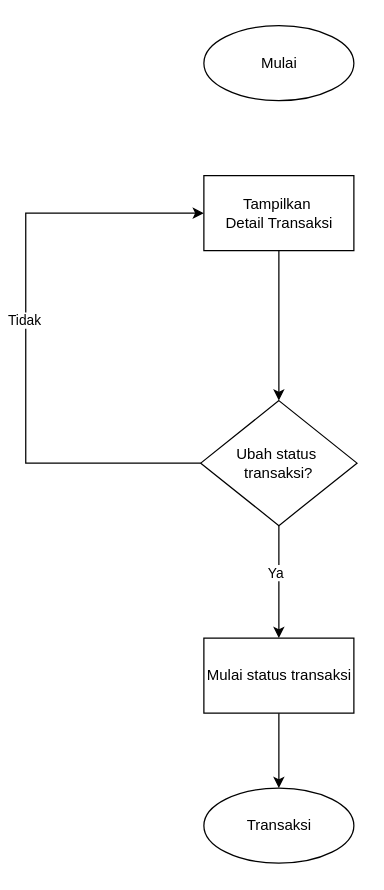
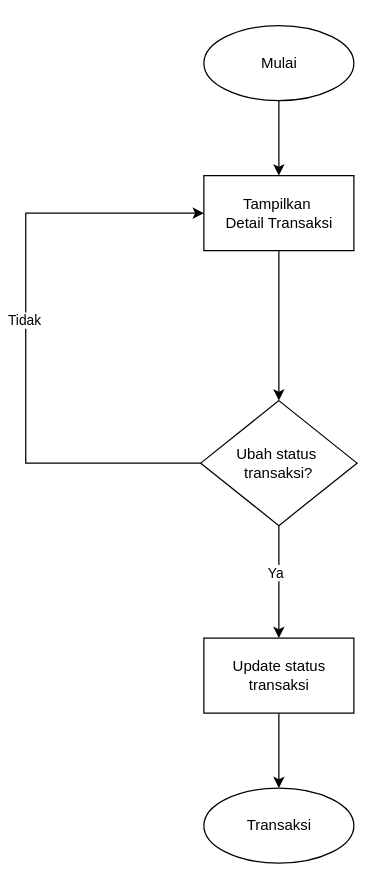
edge "Mulai" -> "Tampilkan Detail Transaksi": added
node "Mulai status transaksi": label "Mulai status transaksi" -> "Update status transaksi"
